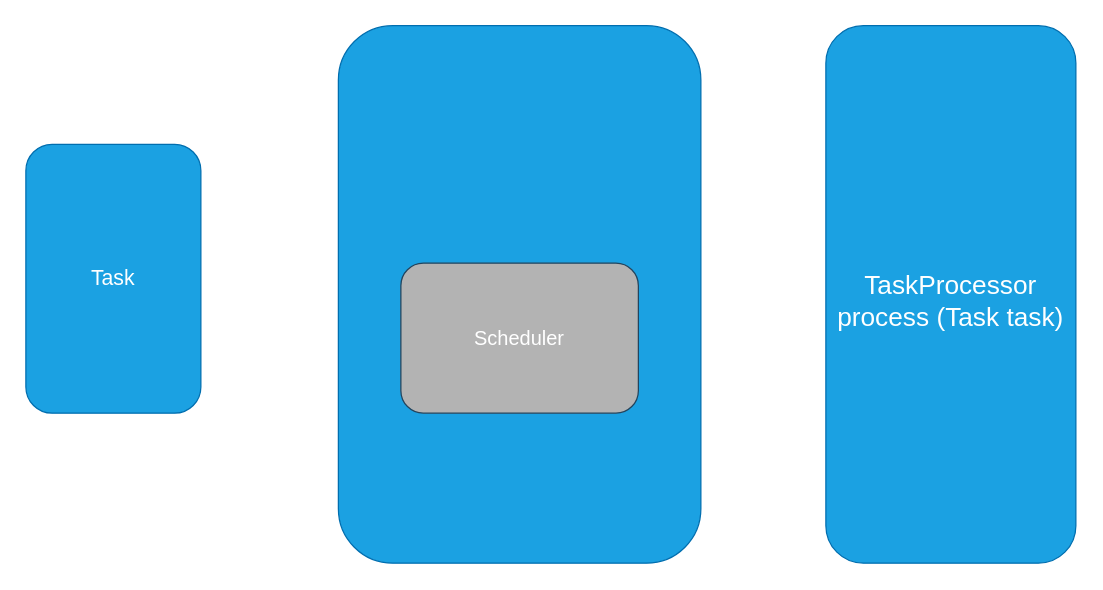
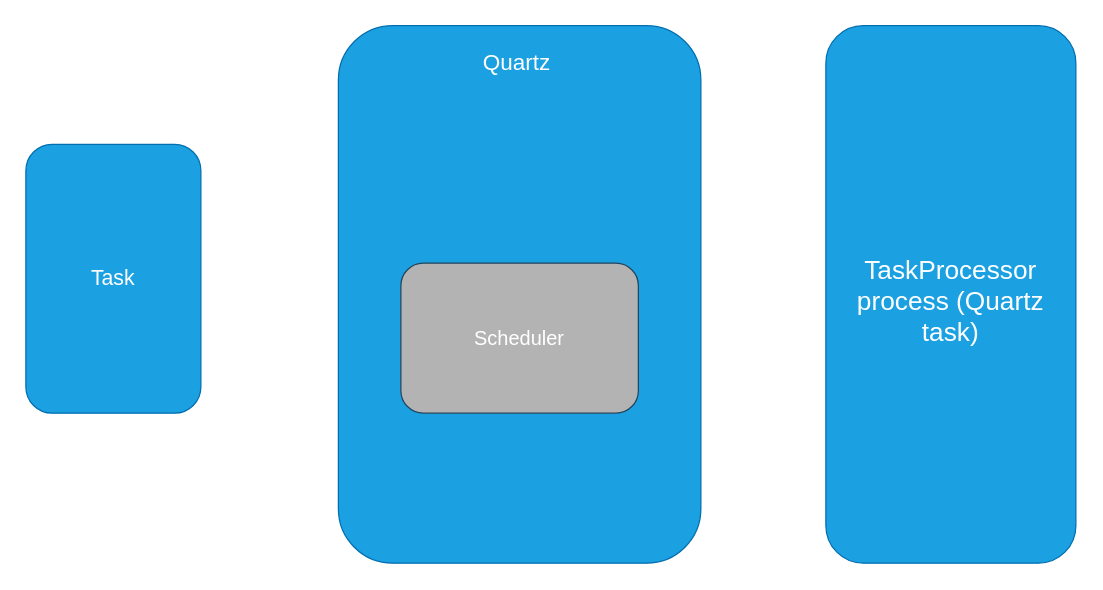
node "Quartz": added
node "TaskProcessor process (Task task)": label "TaskProcessor process (Task task)" -> "TaskProcessor process (Quartz task)"
